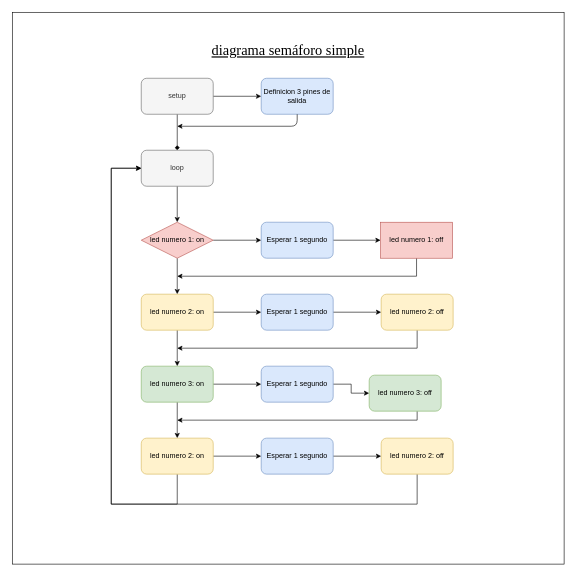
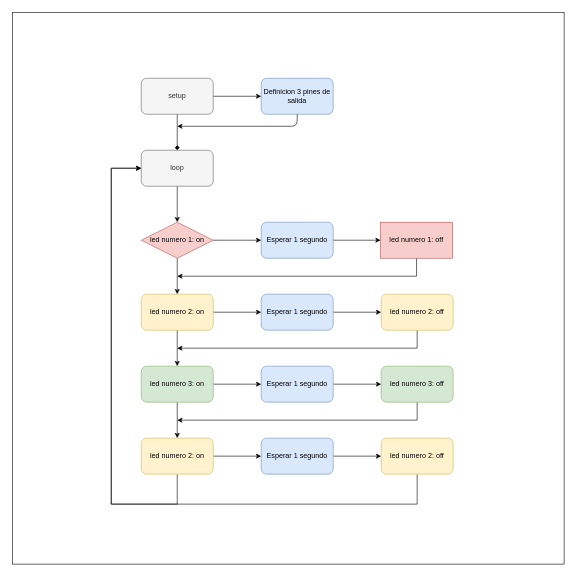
node "diagrama semáforo simple": removed
node "led numero 3: off": moved (405, 393) -> (417, 384)
